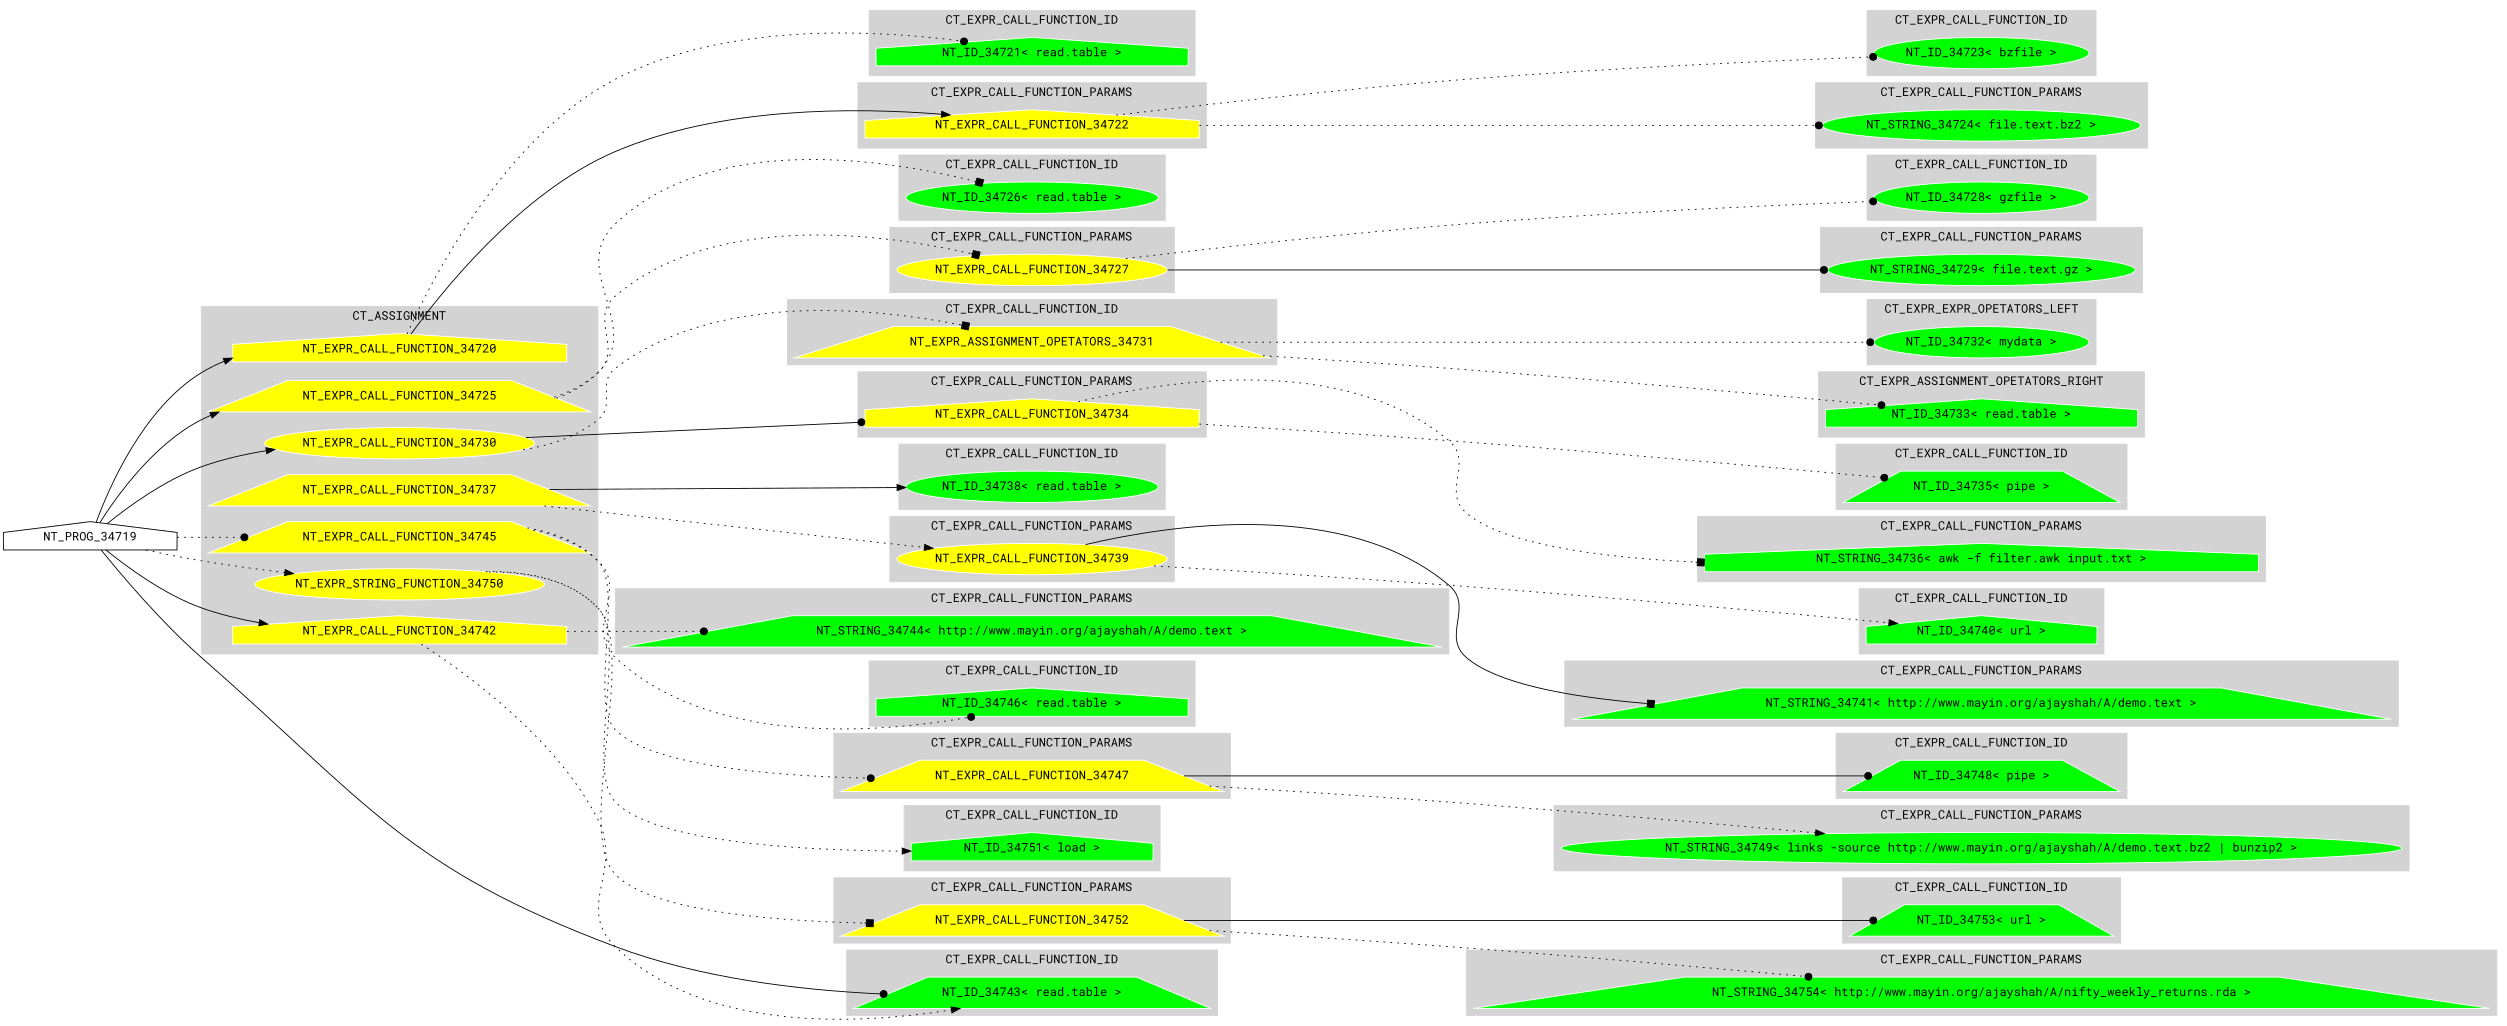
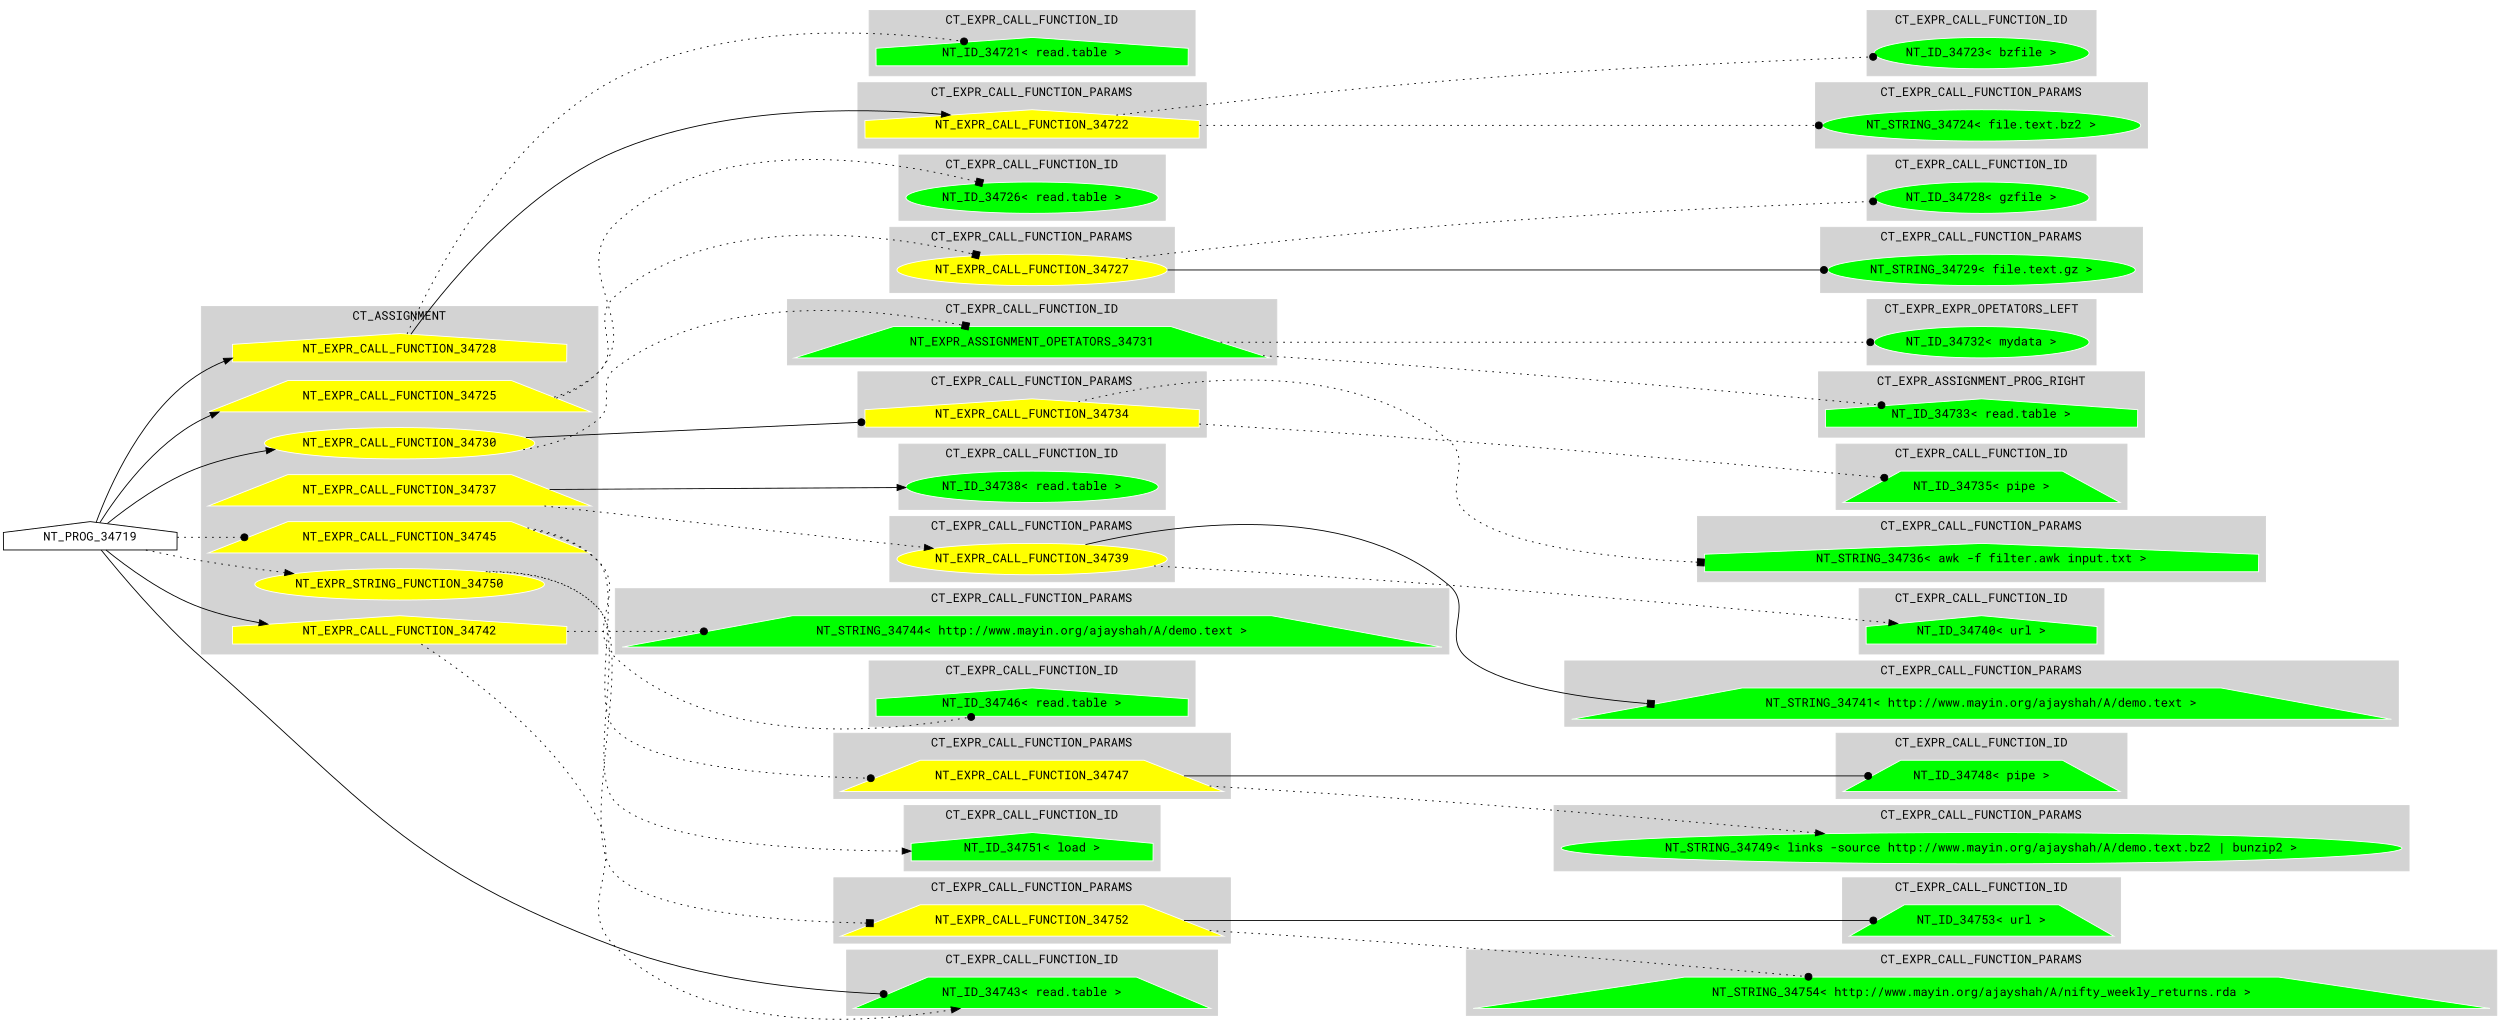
node "NT_EXPR_ASSIGNMENT_OPETATORS_34731": fillcolor yellow -> green
node "NT_EXPR_CALL_FUNCTION_34720": label "NT_EXPR_CALL_FUNCTION_34720" -> "NT_EXPR_CALL_FUNCTION_34728"
cluster "CT_EXPR_ASSIGNMENT_OPETATORS_RIGHT": label "CT_EXPR_ASSIGNMENT_OPETATORS_RIGHT" -> "CT_EXPR_ASSIGNMENT_PROG_RIGHT"
